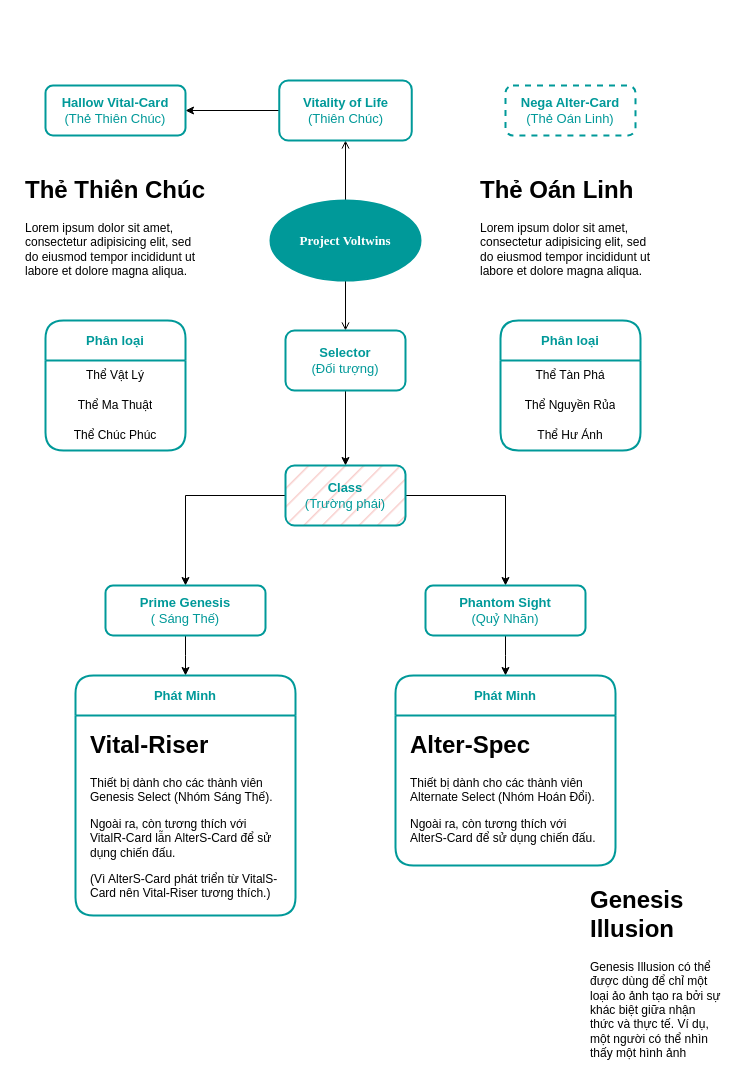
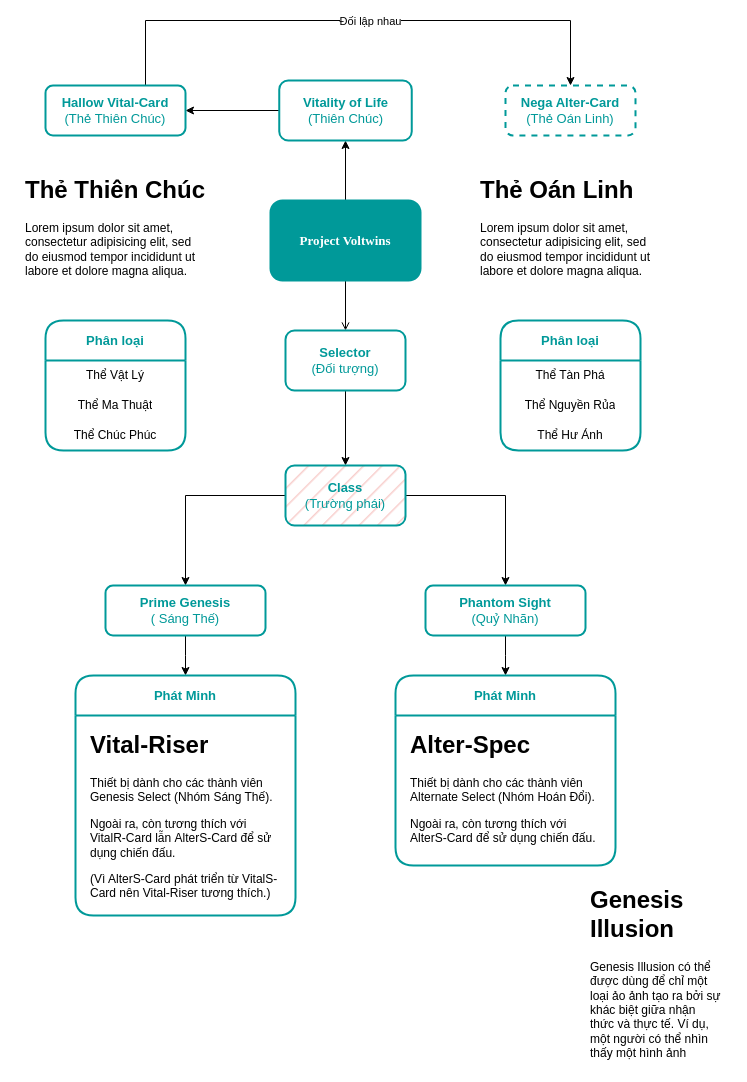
edge "Hallow Vital-Card (Thẻ Thiên Chúc)" -> "Nega Alter-Card (Thẻ Oán Linh)": added, label "Đối lập nhau"
edge "Project Voltwins" -> "Vitality of Life(Thiên Chúc)": arrowhead open -> classic
node "Project Voltwins": shape ellipse -> rounded rectangle
